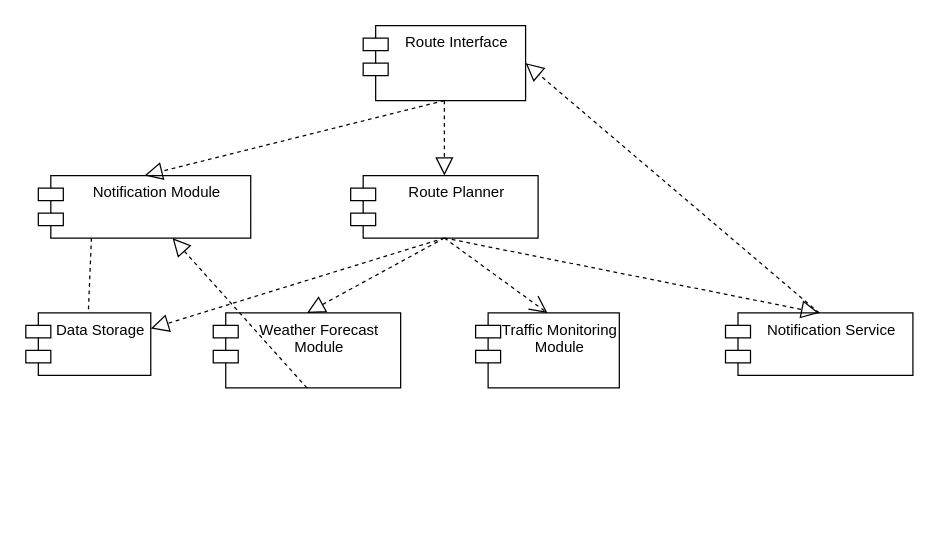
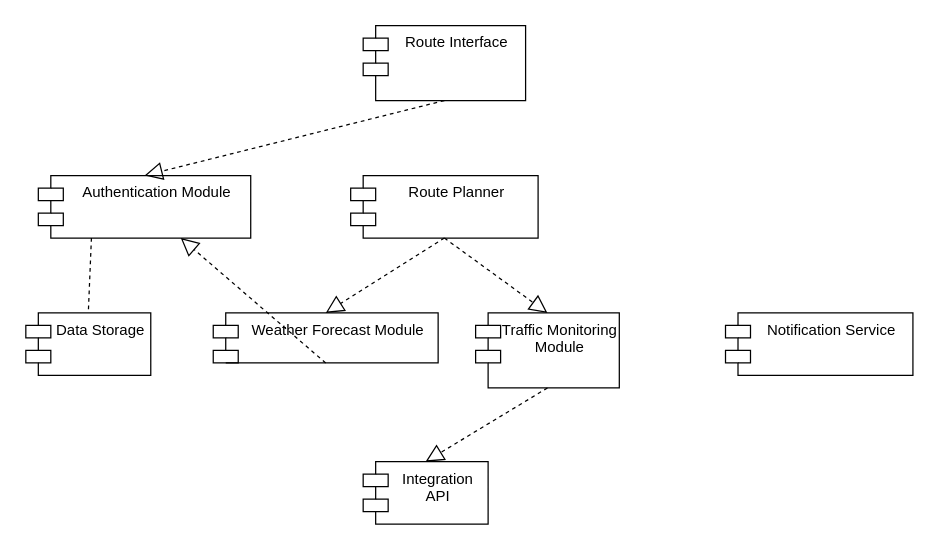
edge "Route Interface" -> "Route Planner": removed
node "Notification Module": label "Notification Module" -> "Authentication Module"
edge "Notification Service" -> "Route Interface": removed
edge "Route Planner" -> "Notification Service": removed
edge "Route Planner" -> "Data Storage": removed
edge "Route Planner" -> "Traffic Monitoring Module": arrowhead open -> block
node "Weather Forecast Module": size 188x75 -> 225x50
edge "Traffic Monitoring Module" -> "Integration API": added
node "Integration API": added
